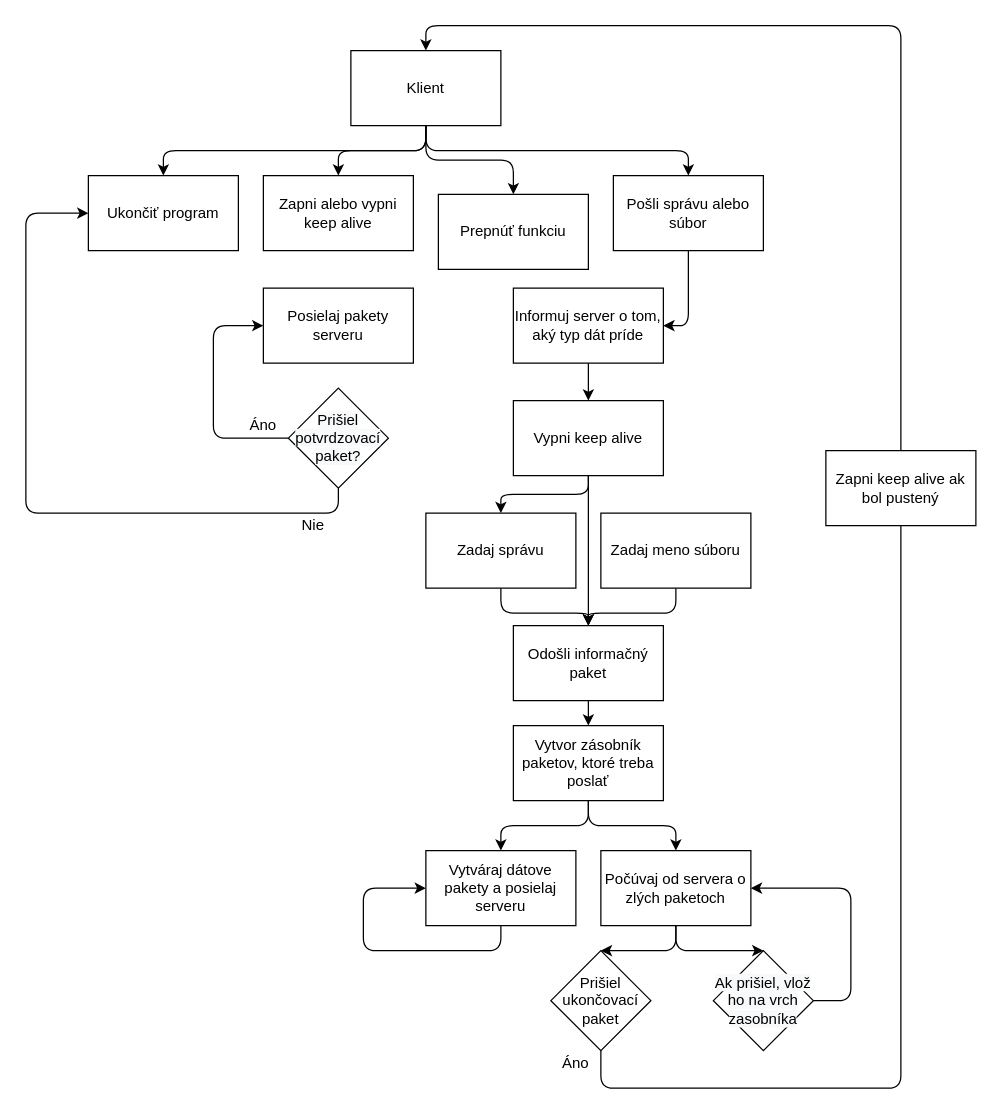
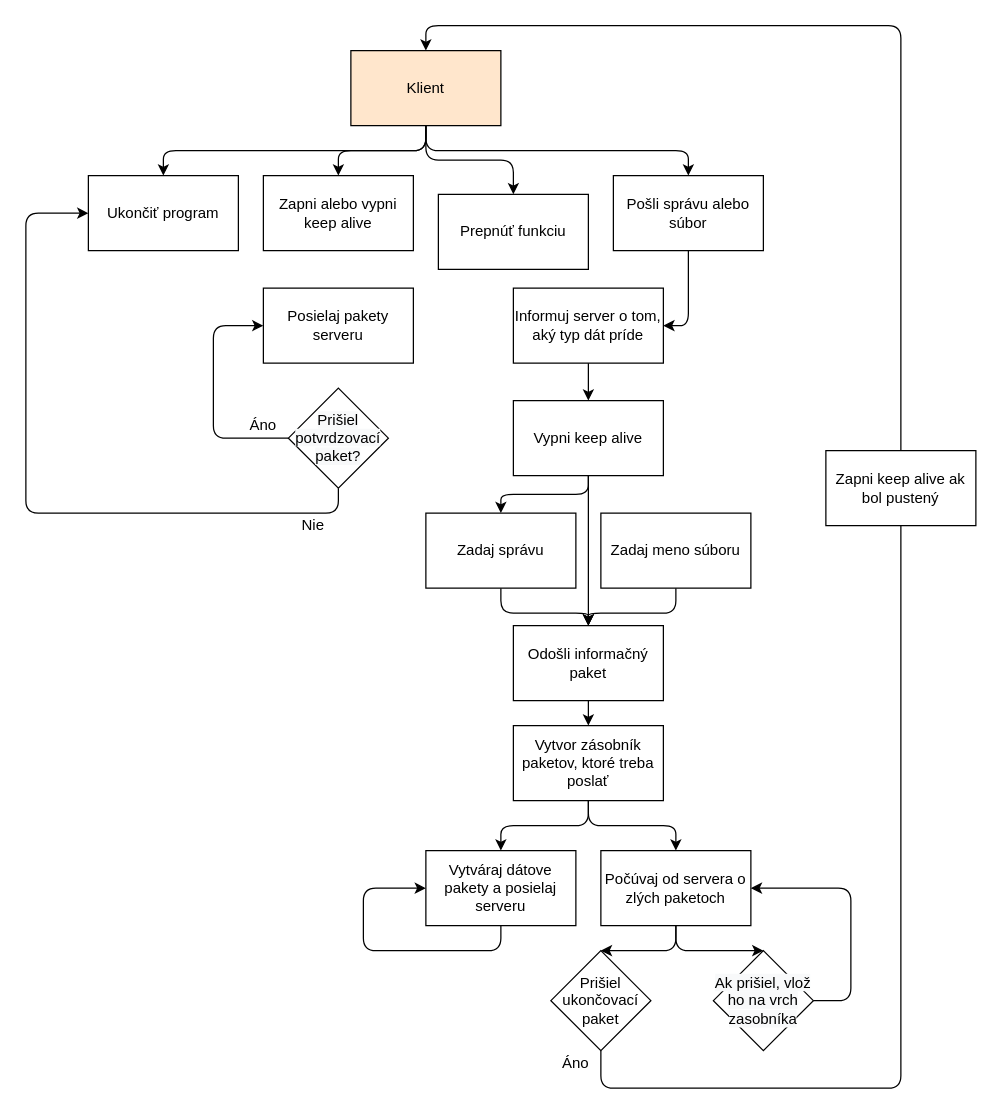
node "Klient": fillcolor #ffffff -> #ffe6cc
